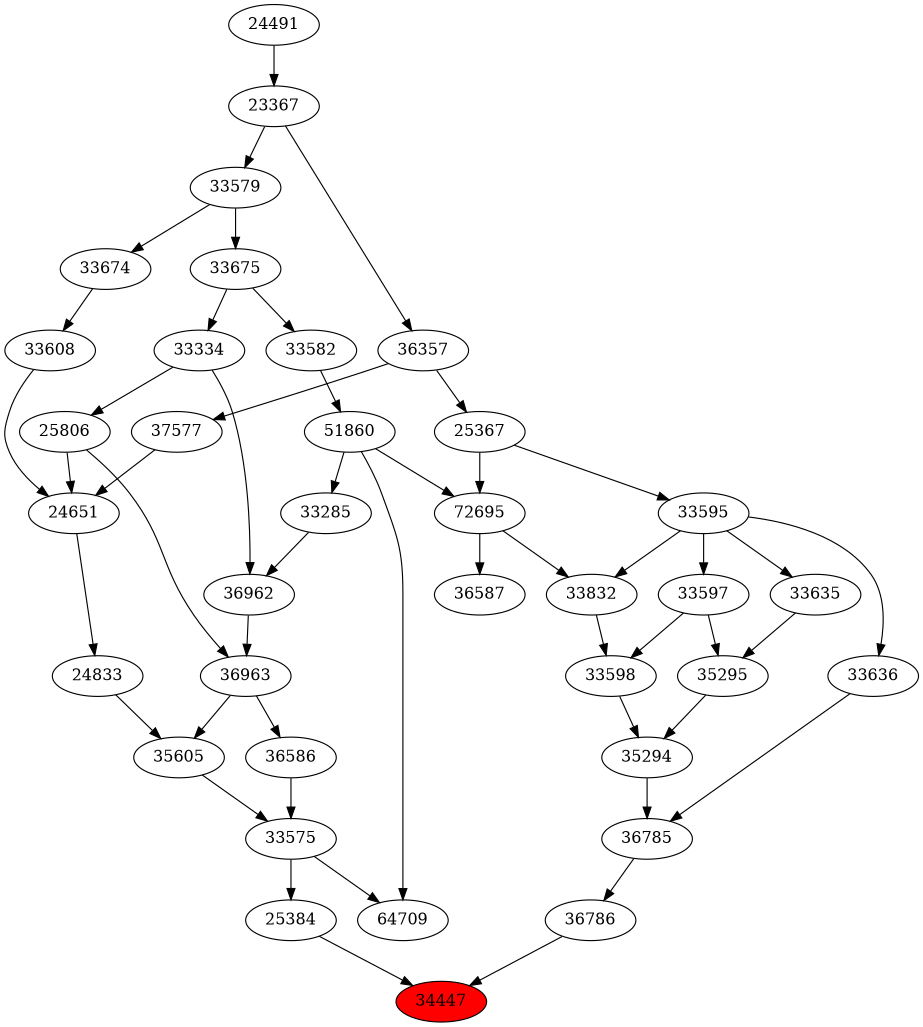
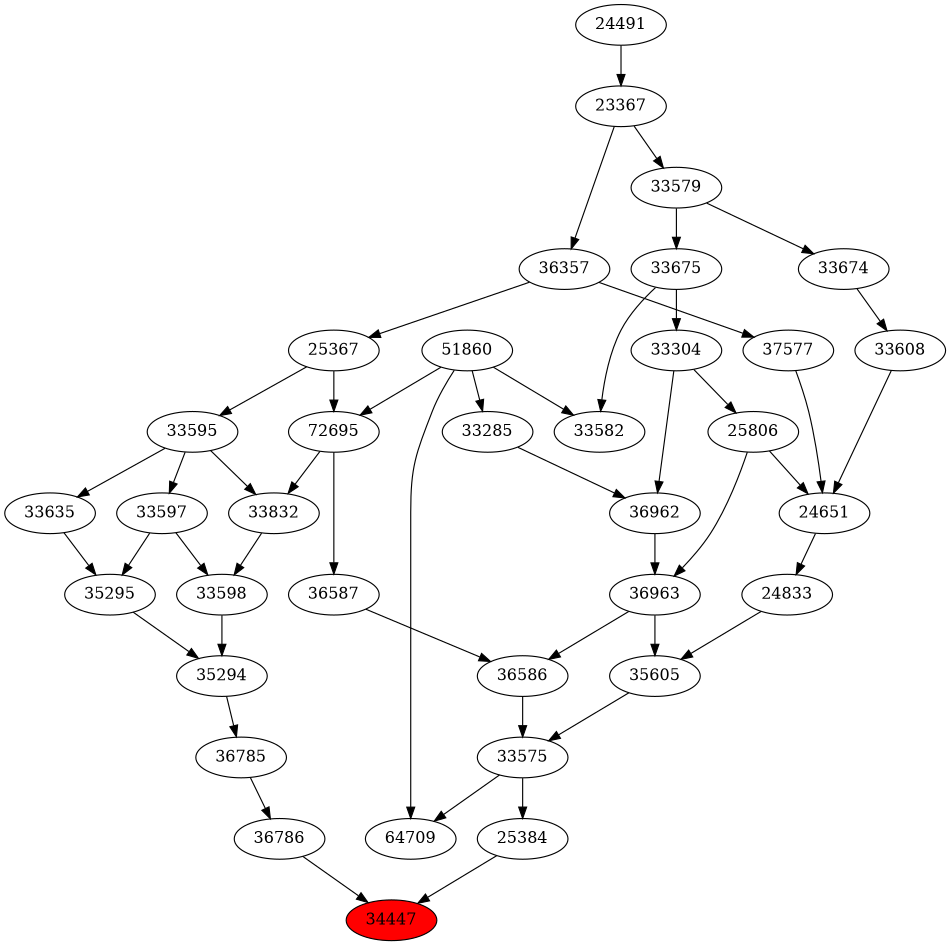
node "33334": label "33334" -> "33304"
edge "33582" -> "51860": reversed
edge "36587" -> "36586": added
node "33636": removed
